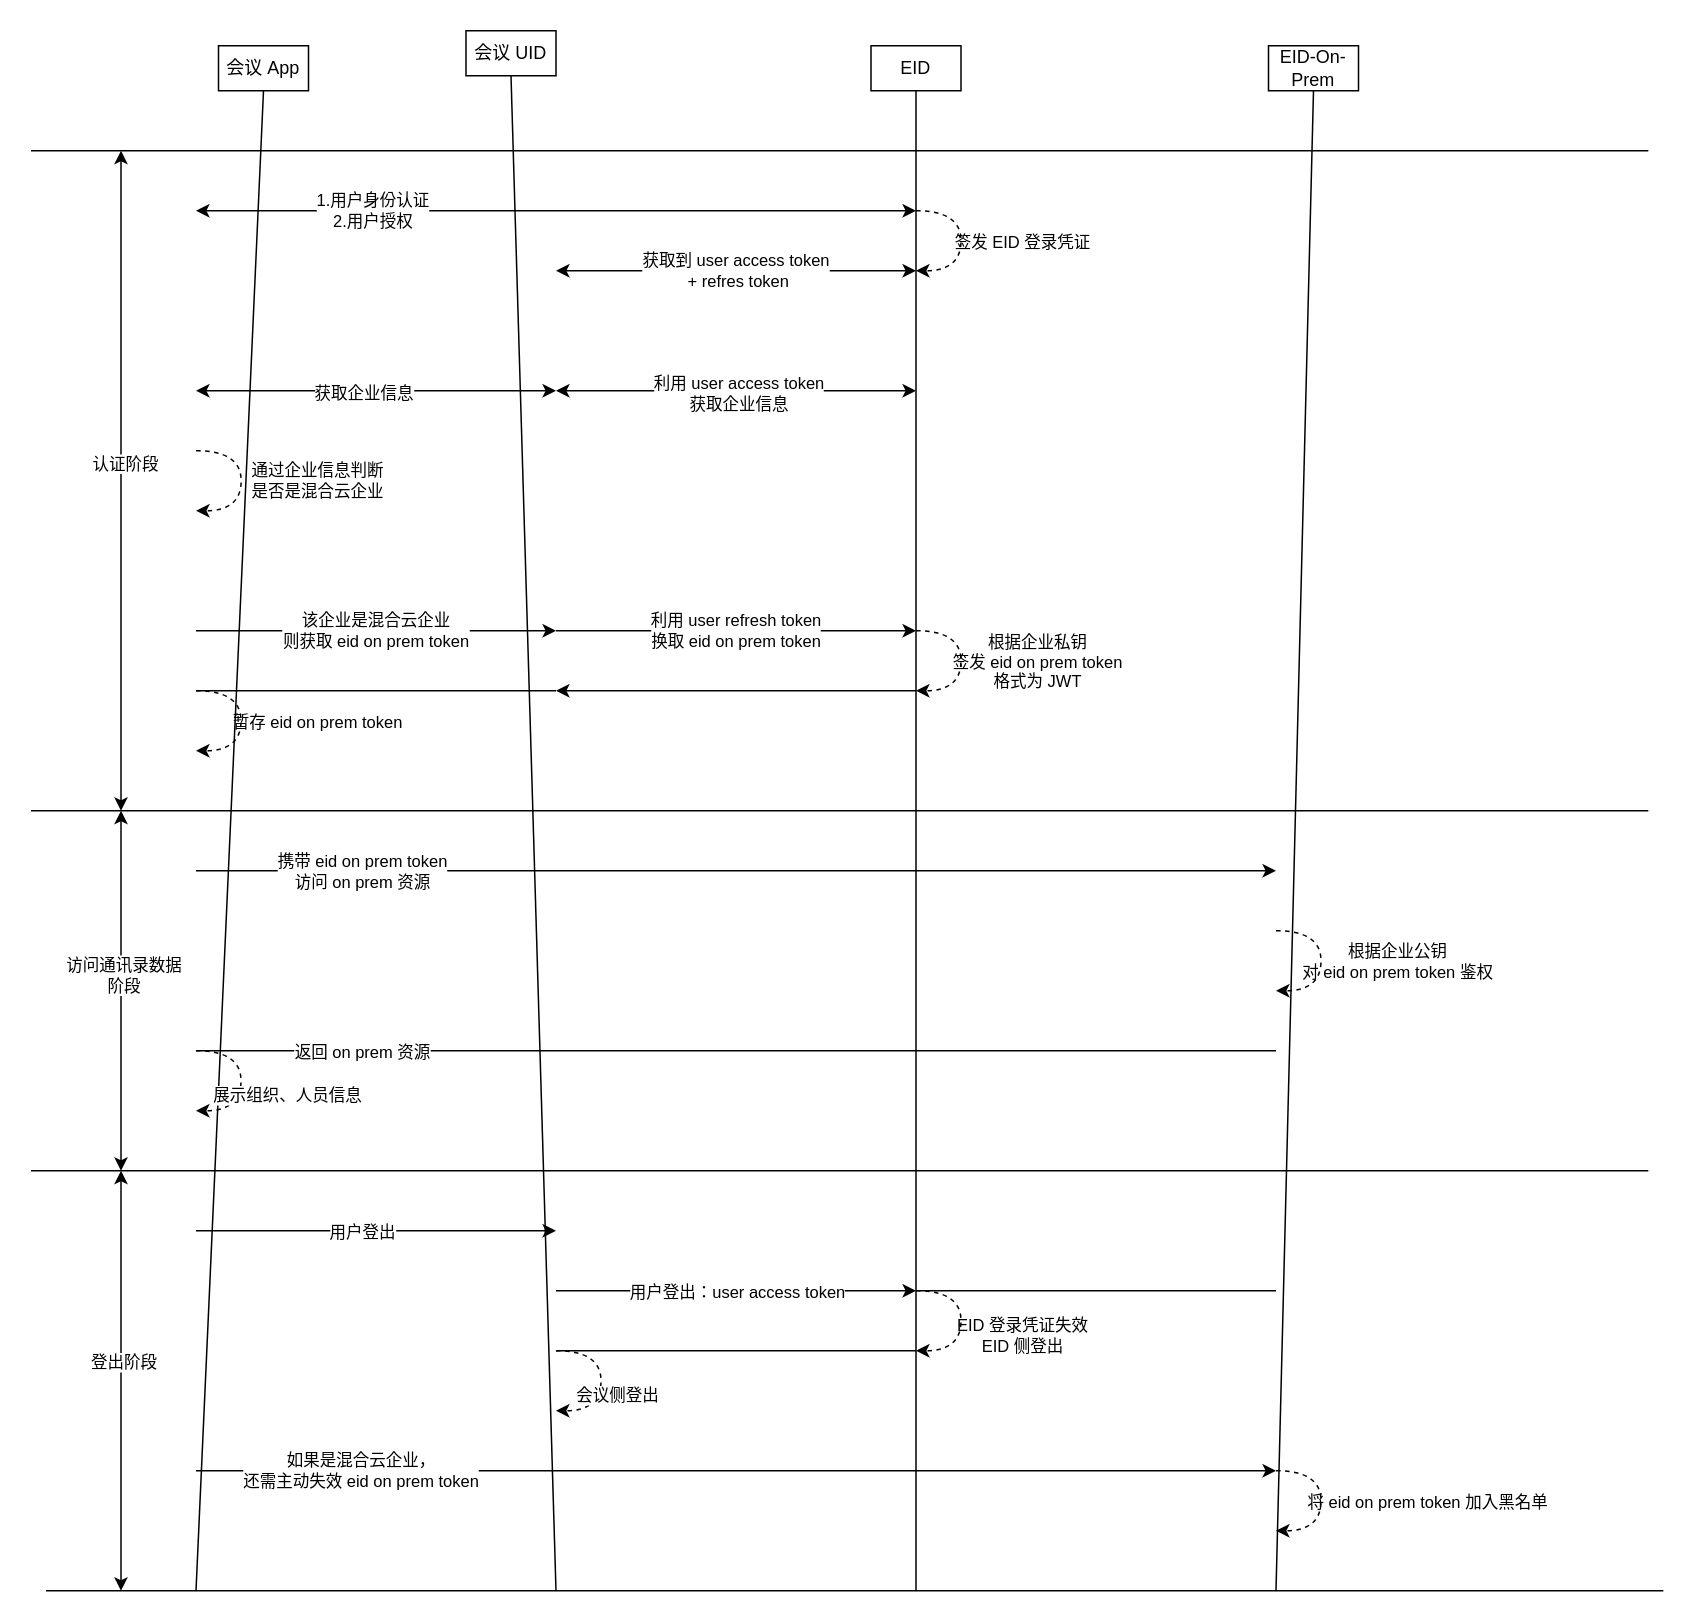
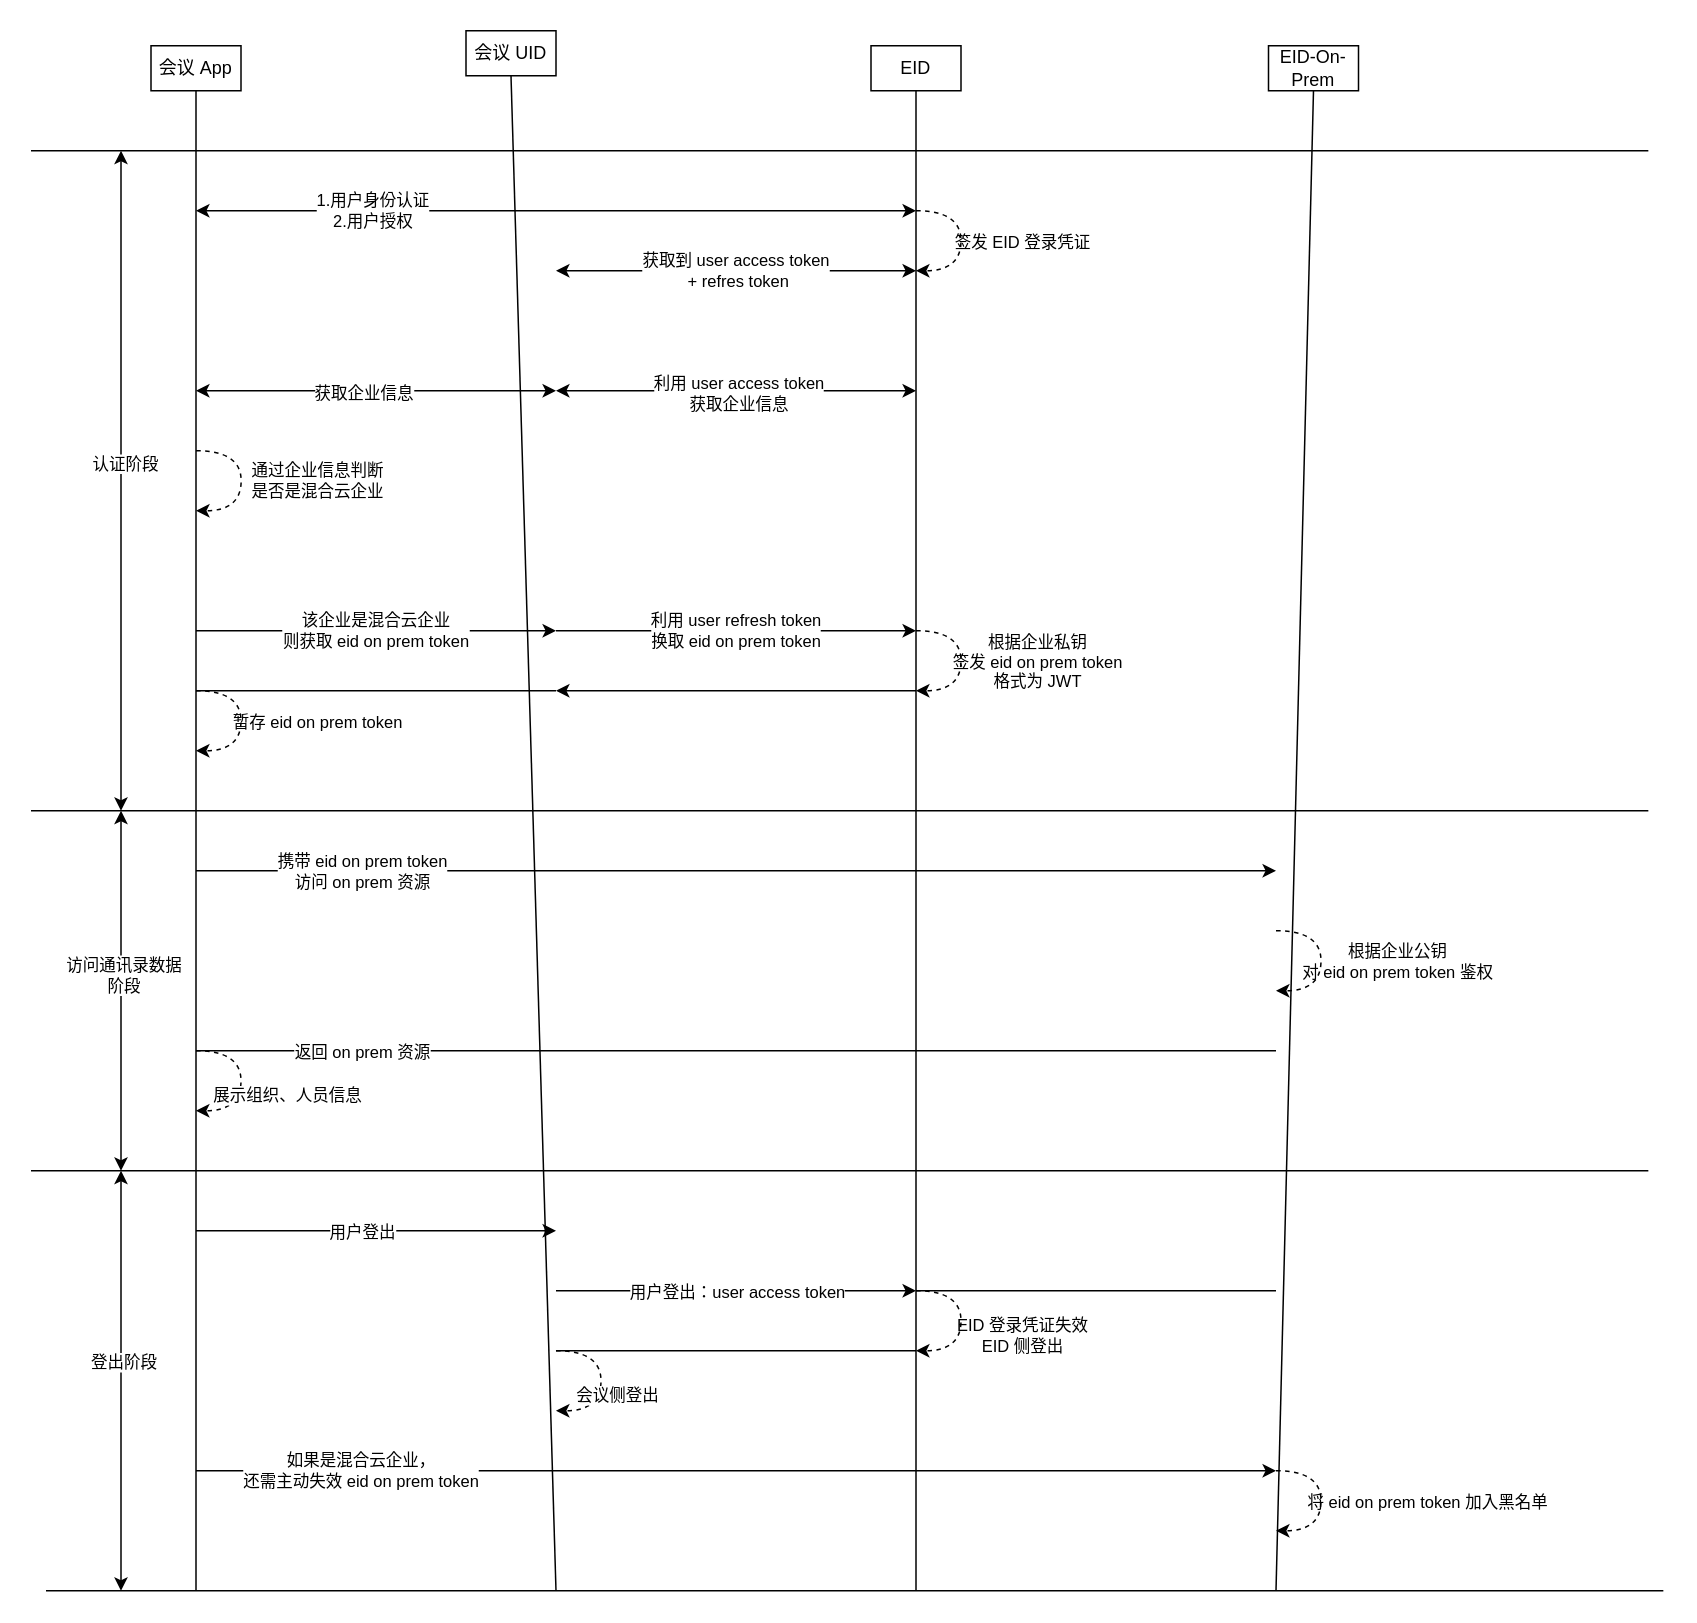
node "会议 App": moved (263, 68) -> (196, 68)
